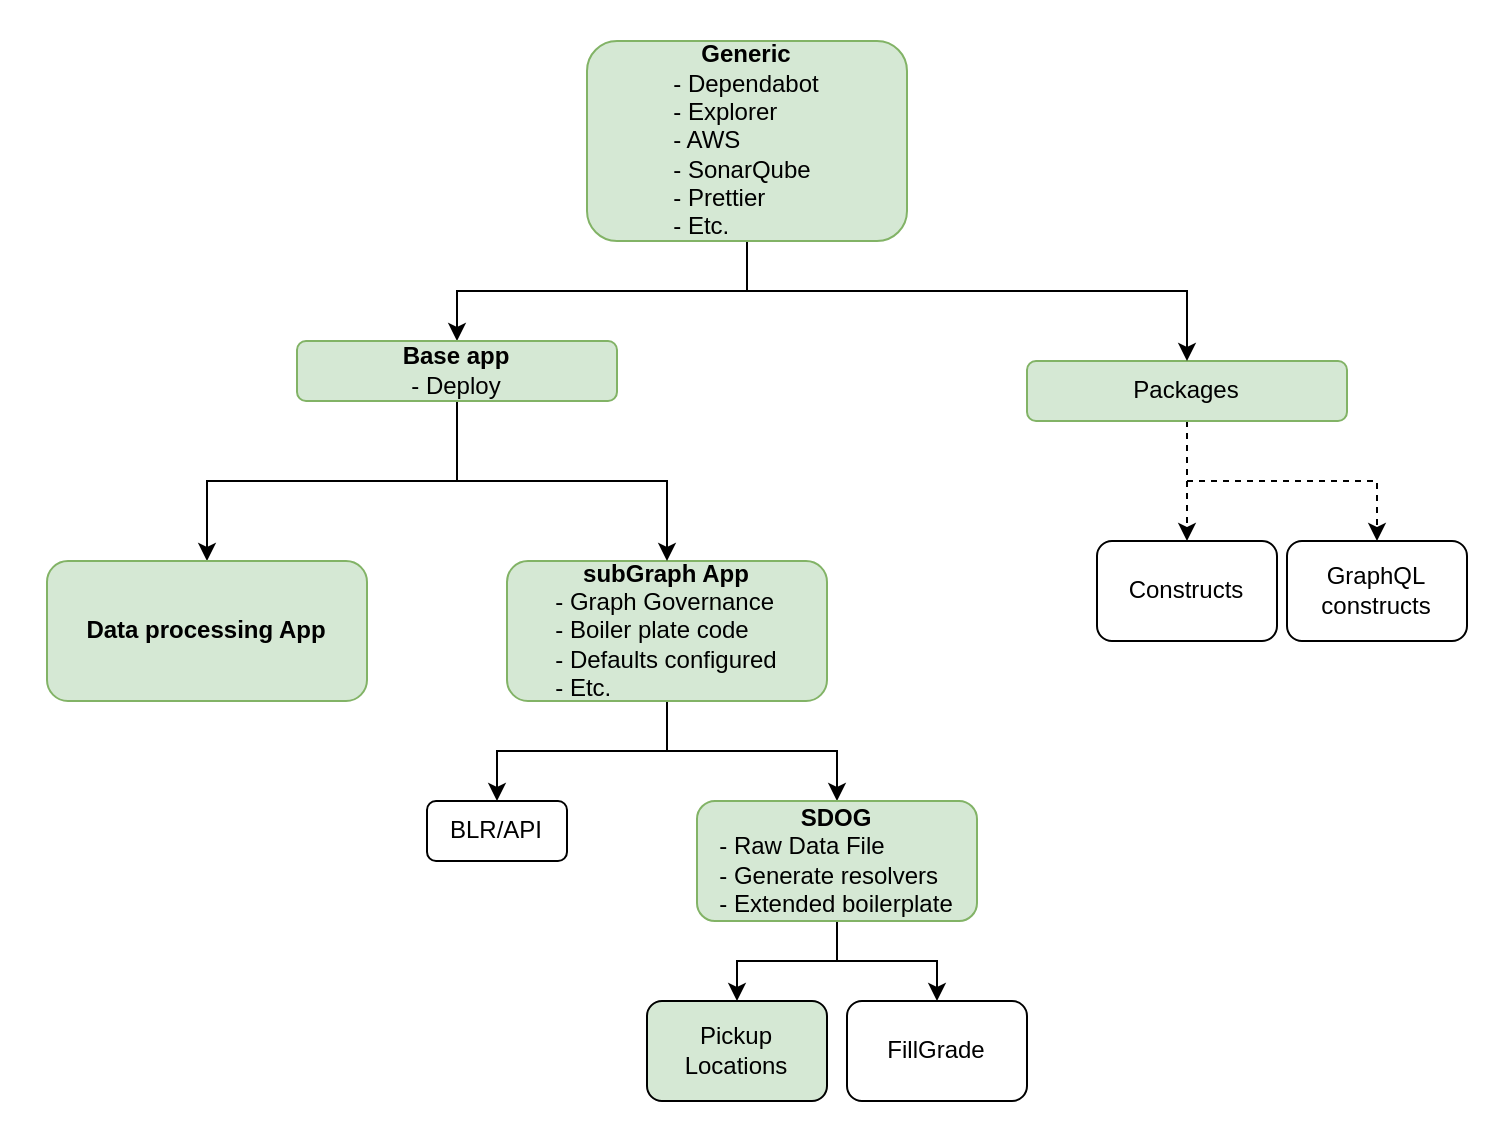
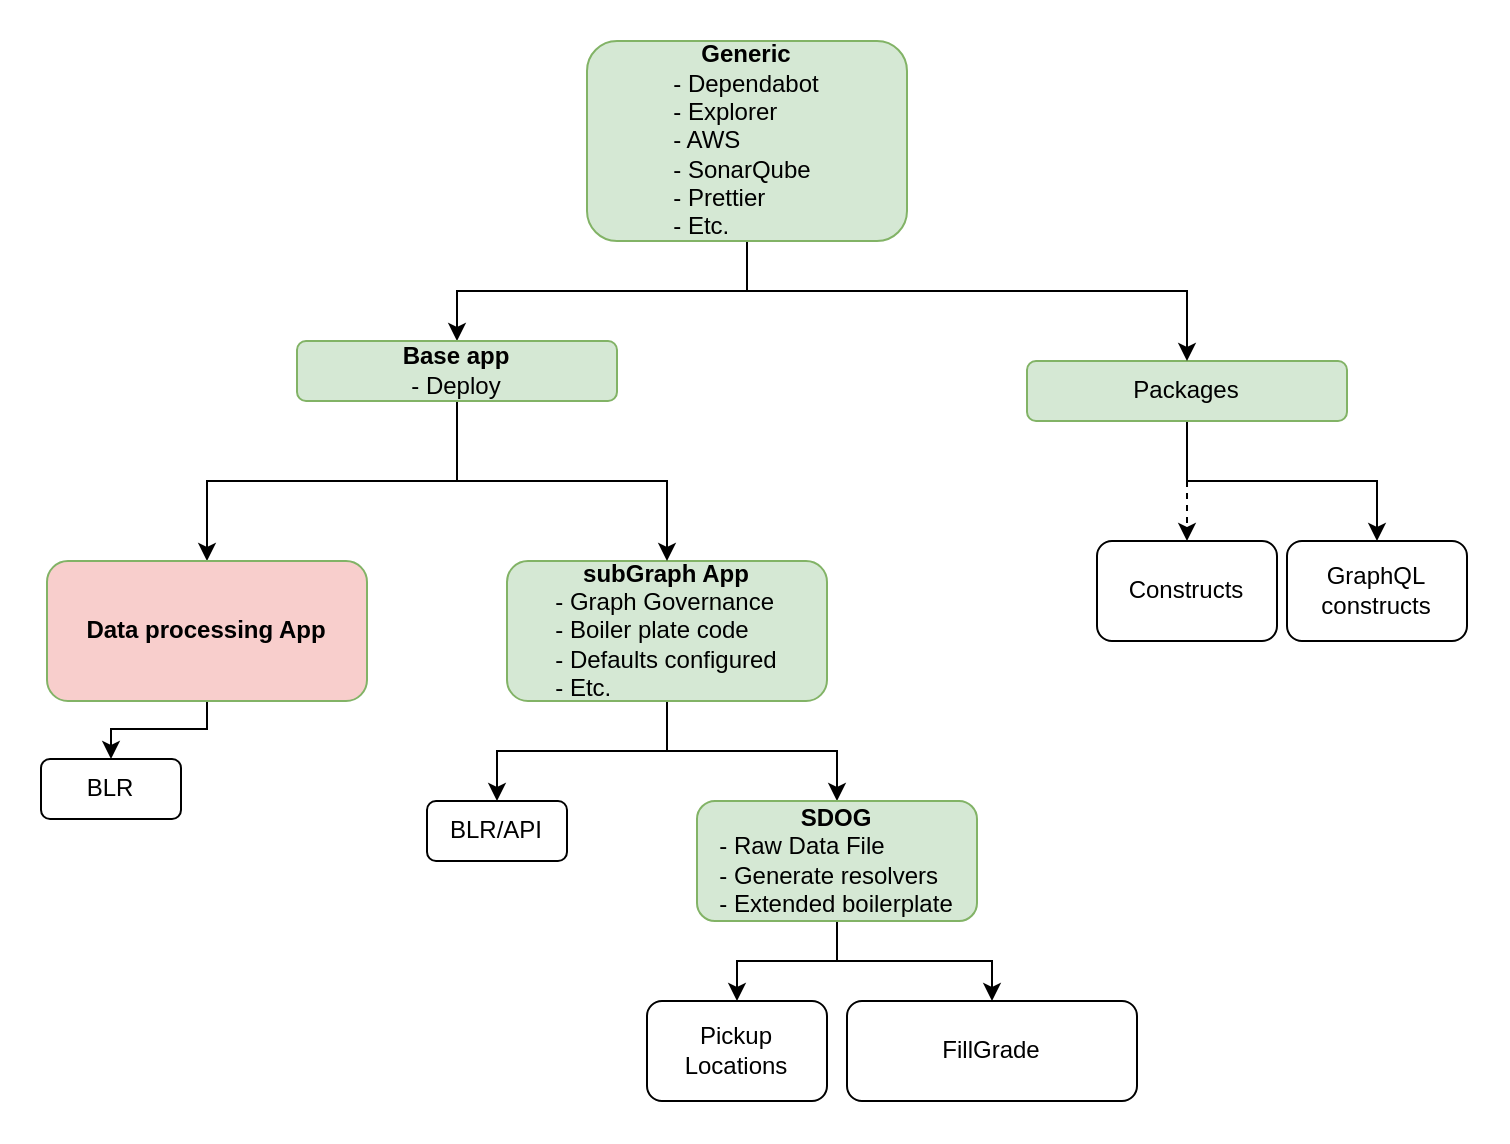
edge "Packages" -> "GraphQL constructs": style dashed -> solid
node "Data processing App": fillcolor #d5e8d4 -> #f8cecc
edge "Data processing App" -> "BLR": added
node "BLR": added
node "Pickup Locations": fillcolor #d5e8d4 -> #ffffff
node "FillGrade": size 180x100 -> 290x100
